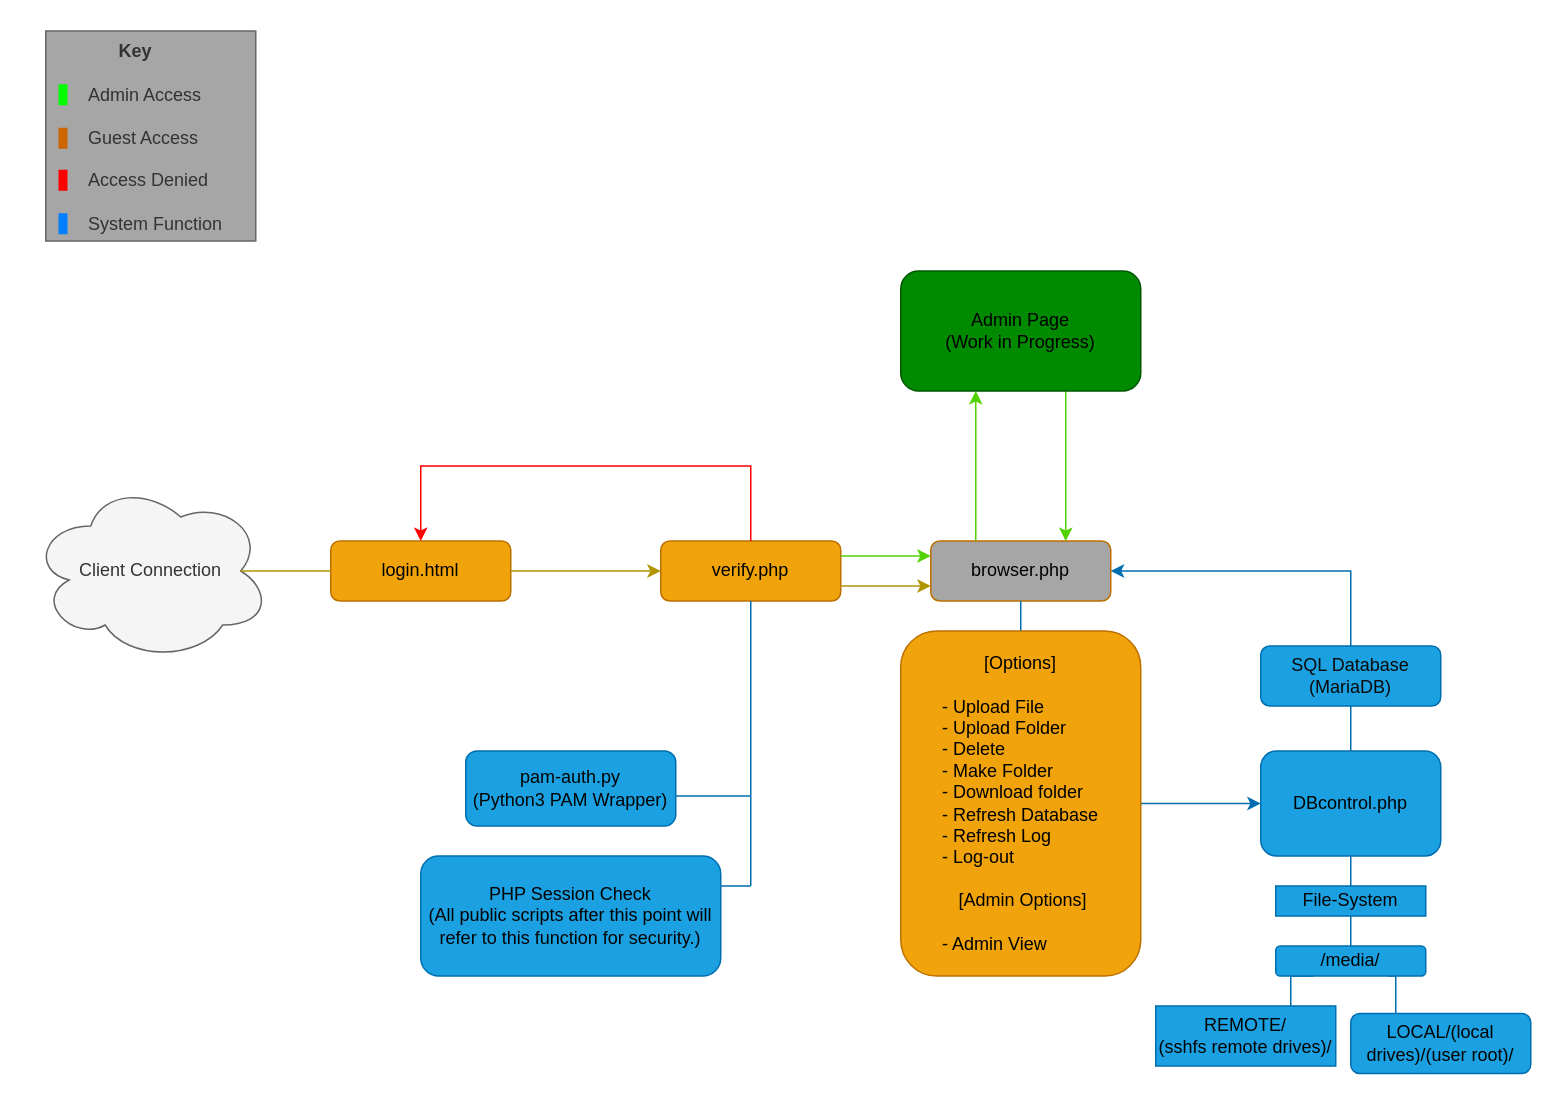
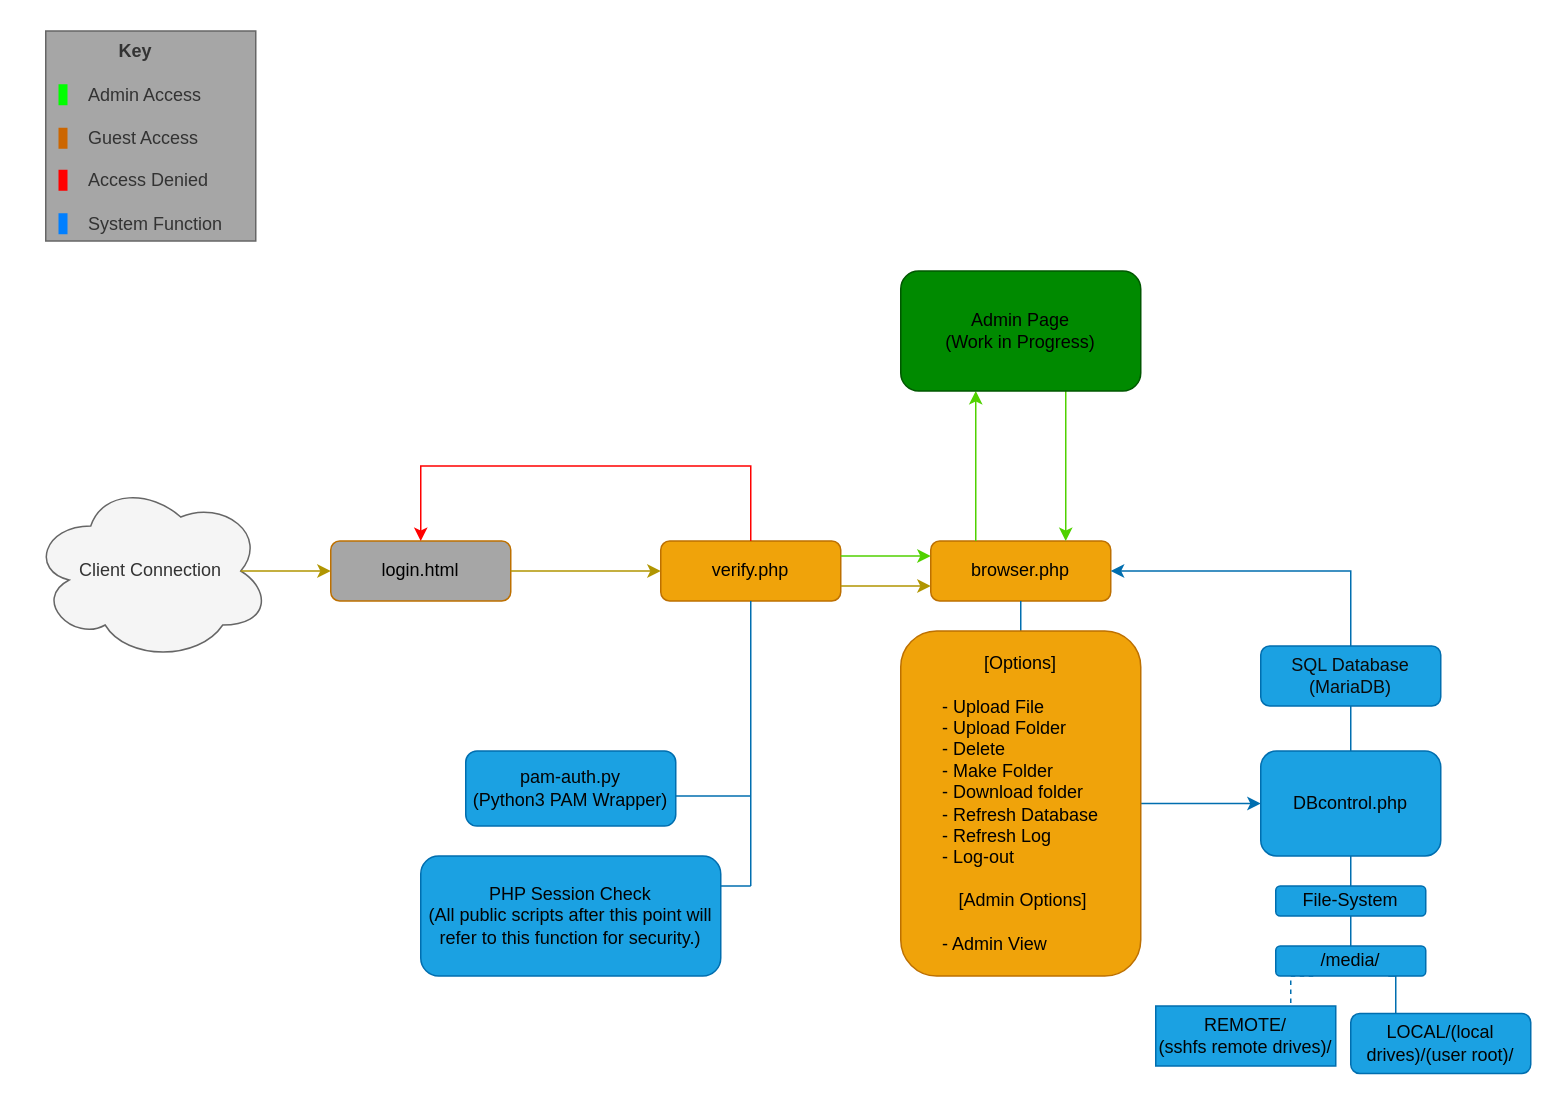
edge "Client Connection" -- "login.html": arrowhead none -> classic
node "login.html": fillcolor #f0a30a -> #a6a6a6
node "browser.php": fillcolor #a6a6a6 -> #f0a30a
node "File-System": shape rectangle -> rounded rectangle
edge "/media/" -- "REMOTE/ (sshfs remote drives)/": style solid -> dashed
